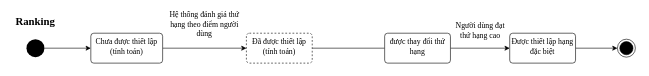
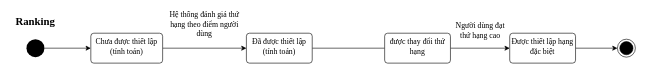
node "Đã được thiết lập (tính toán)": style dashed -> solid
